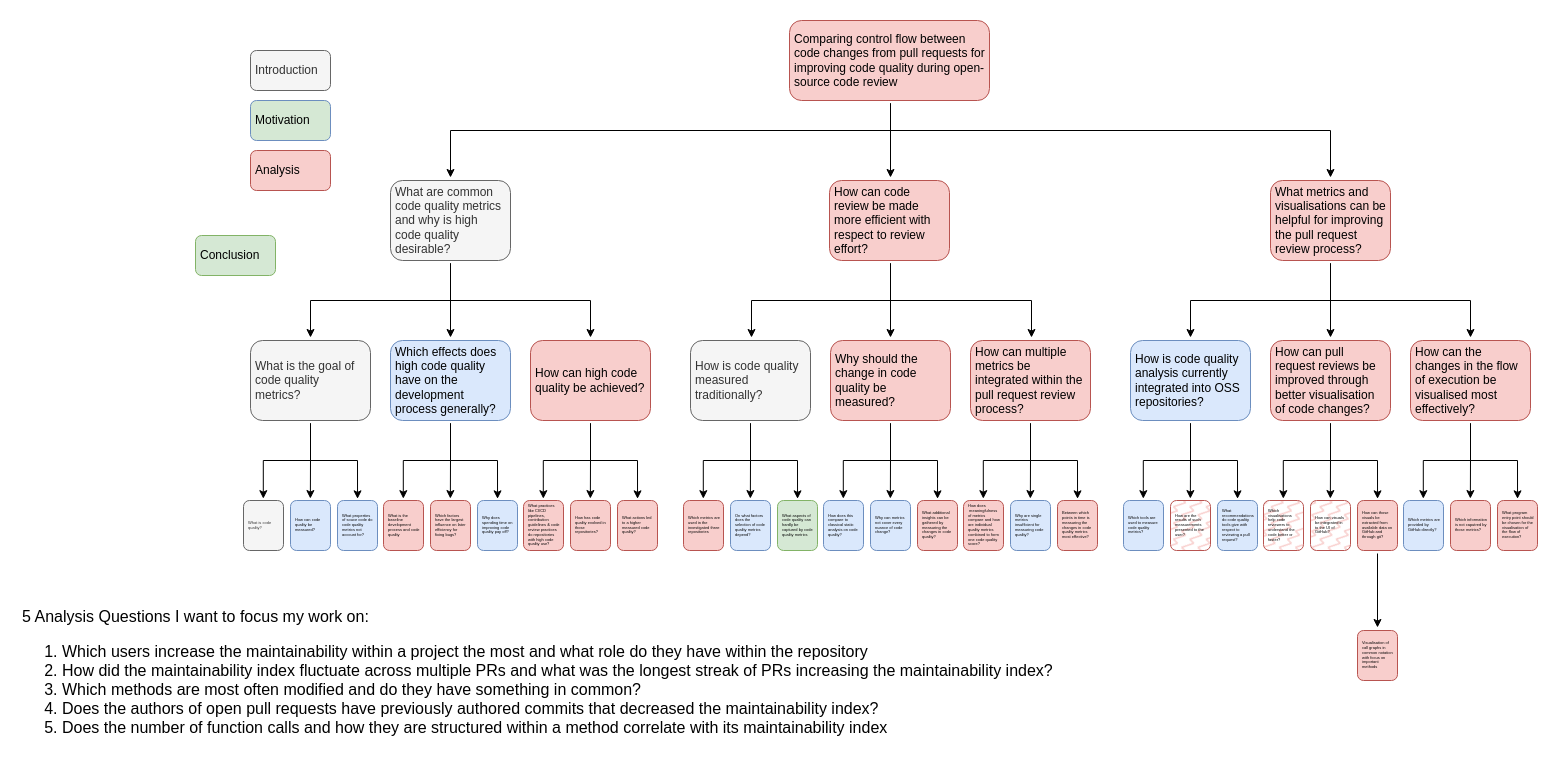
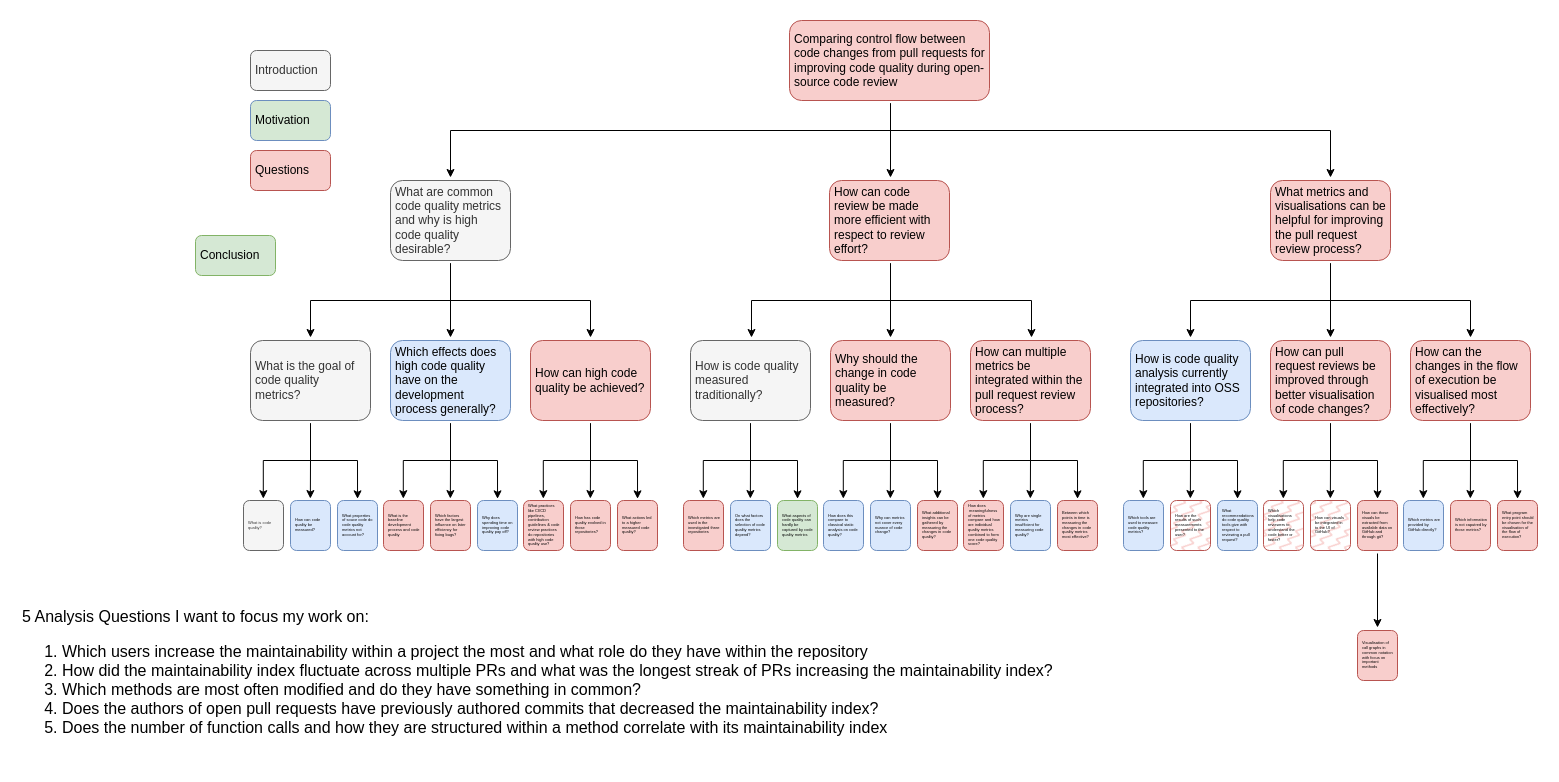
node "Analysis": label "Analysis" -> "Questions"
